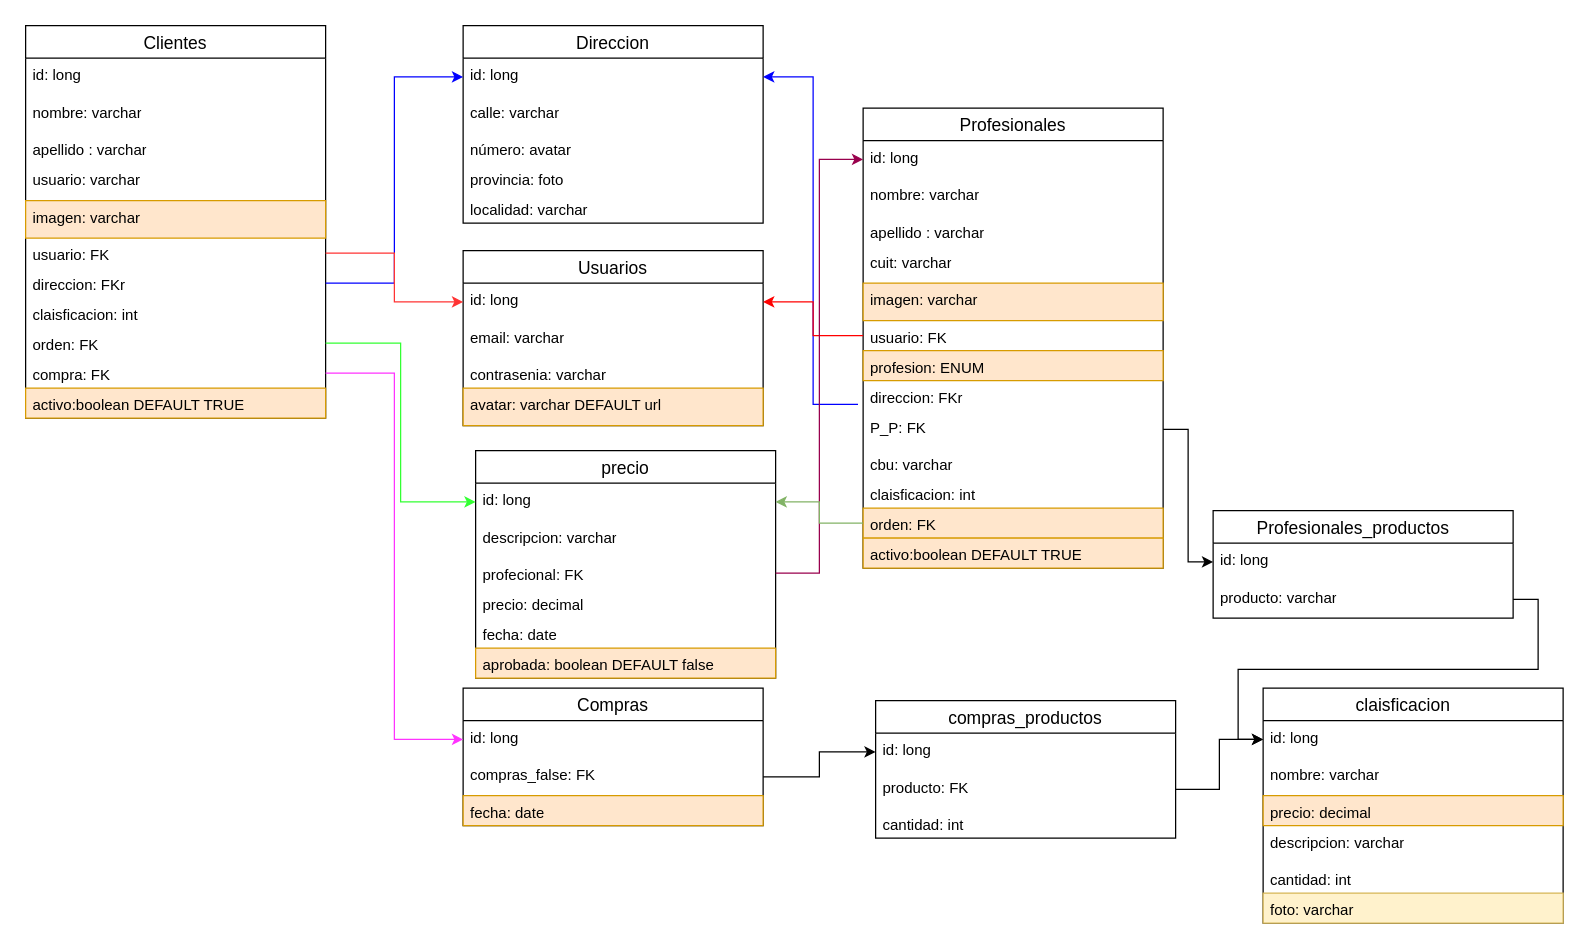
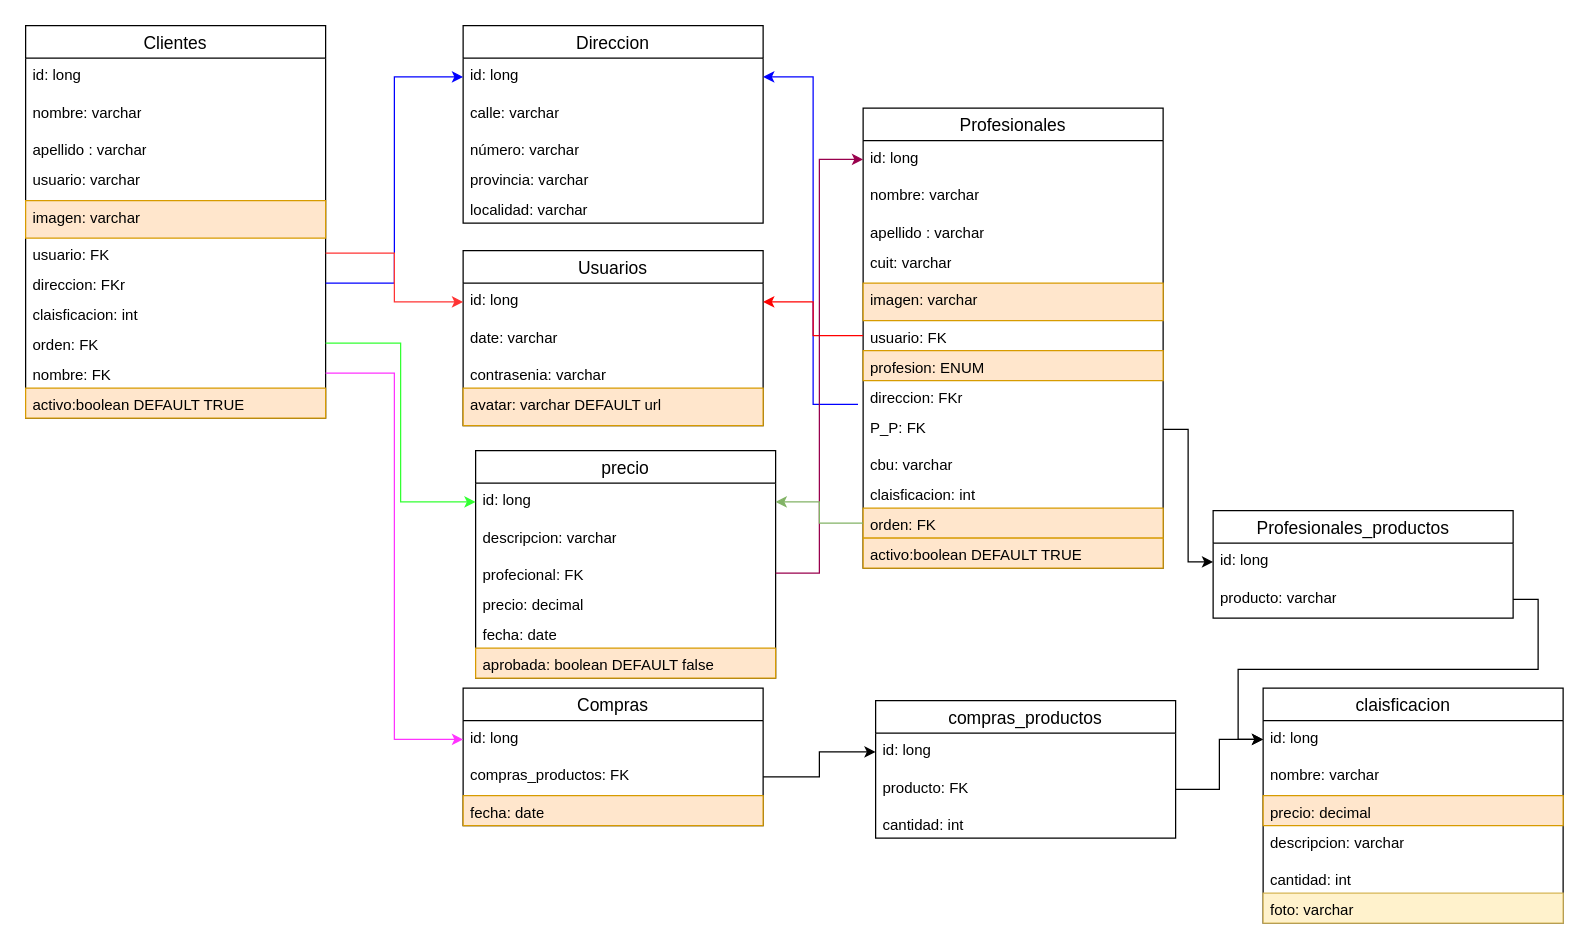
node "número: avatar": label "número: avatar" -> "número: varchar"
node "provincia: foto": label "provincia: foto" -> "provincia: varchar"
node "email: varchar": label "email: varchar" -> "date: varchar"
node "compra: FK": label "compra: FK" -> "nombre: FK"
node "compras_false: FK": label "compras_false: FK" -> "compras_productos: FK"
